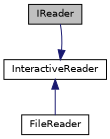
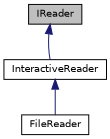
edge "IReader" -> "InteractiveReader": reversed
